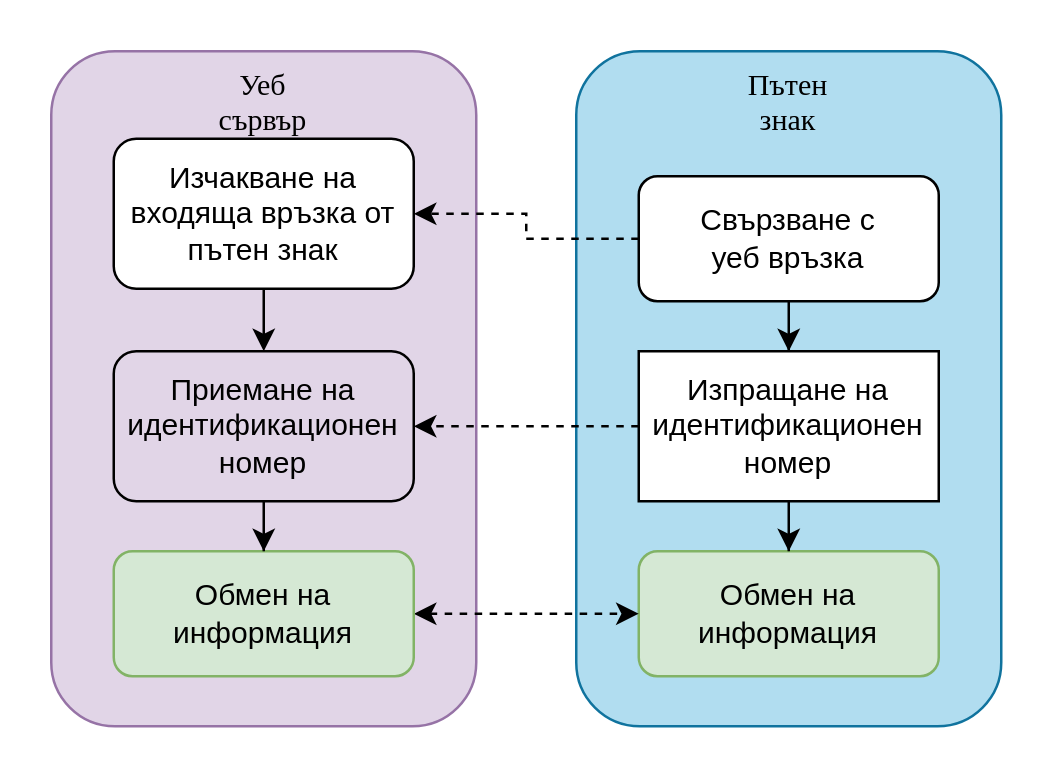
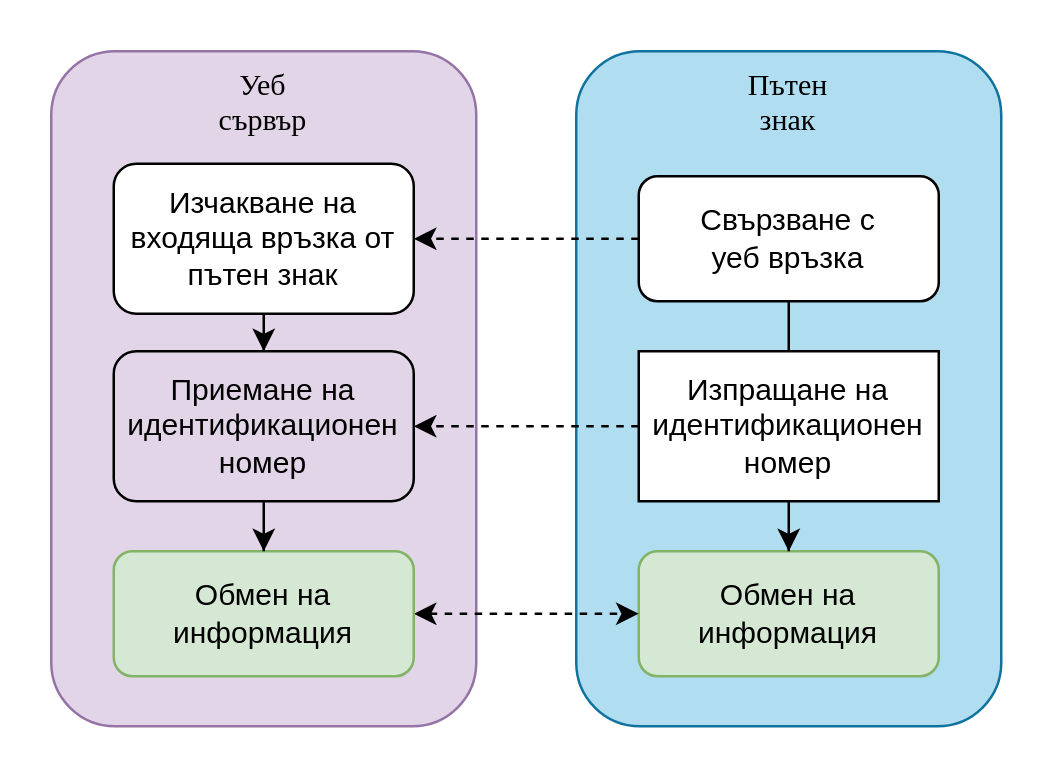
node "Изчакване на входяща връзка от пътен знак": moved (264, 214) -> (264, 239)
edge "Свързване с уеб връзка" -> "Изпращане на идентификационен номер": arrowhead classic -> none
